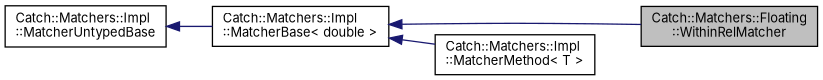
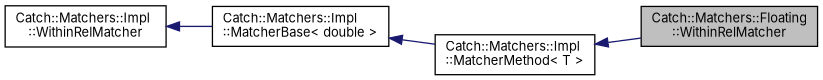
edge "Catch::Matchers::Floating ::WithinRelMatcher" -> "Catch::Matchers::Impl ::MatcherBase< double >": now "Catch::Matchers::Floating ::WithinRelMatcher" -> "Catch::Matchers::Impl ::MatcherMethod< T >"
node "Catch::Matchers::Impl ::MatcherUntypedBase": label "Catch::Matchers::Impl ::MatcherUntypedBase" -> "Catch::Matchers::Impl ::WithinRelMatcher"
